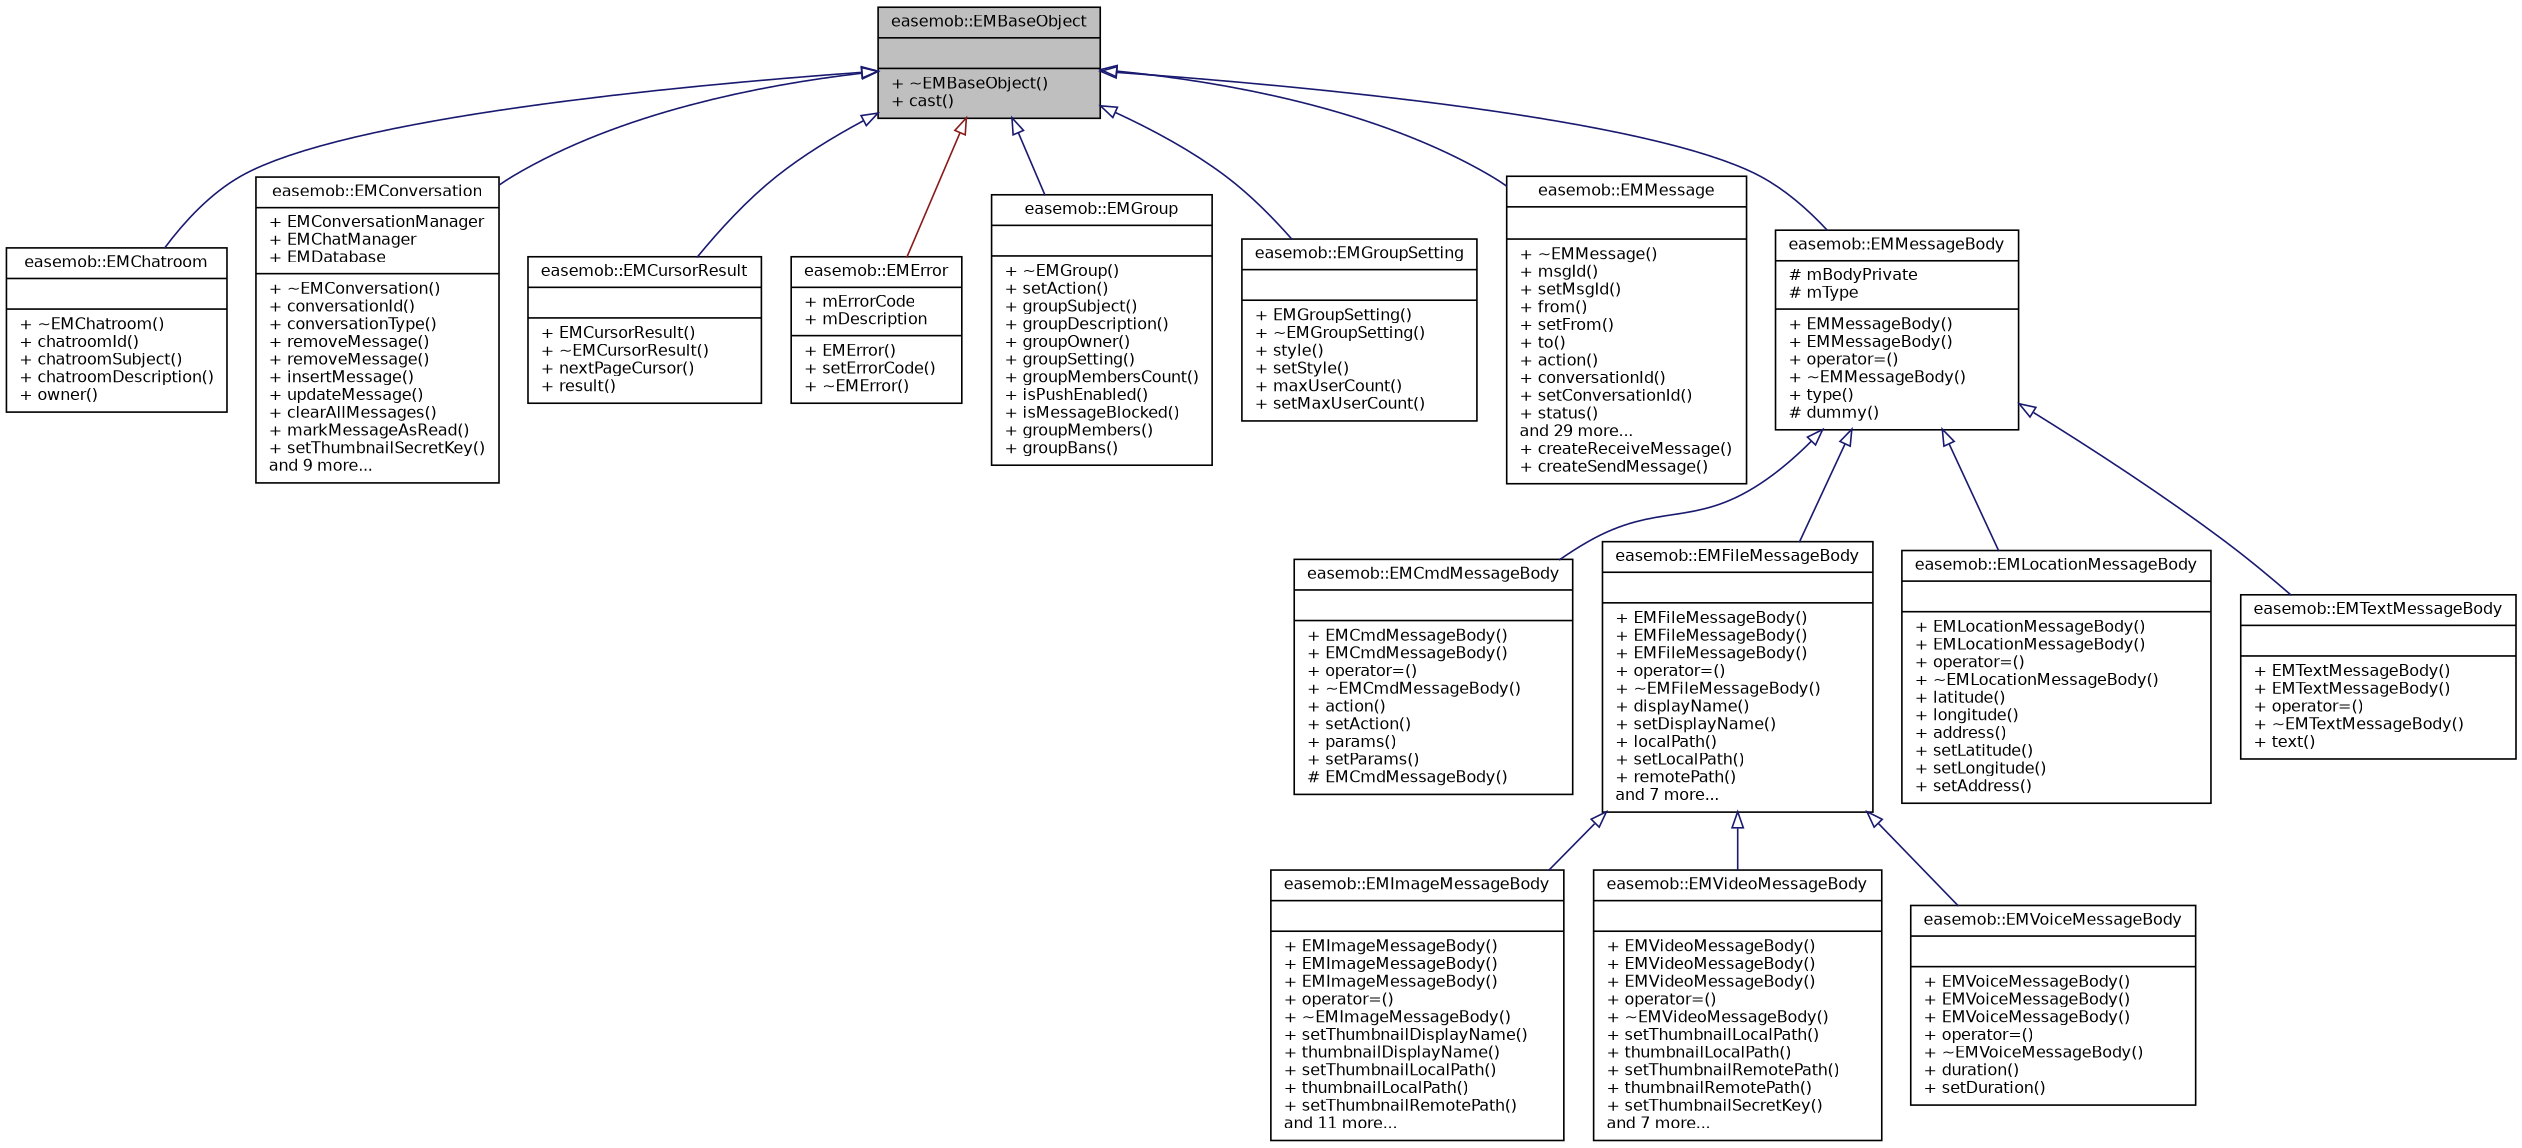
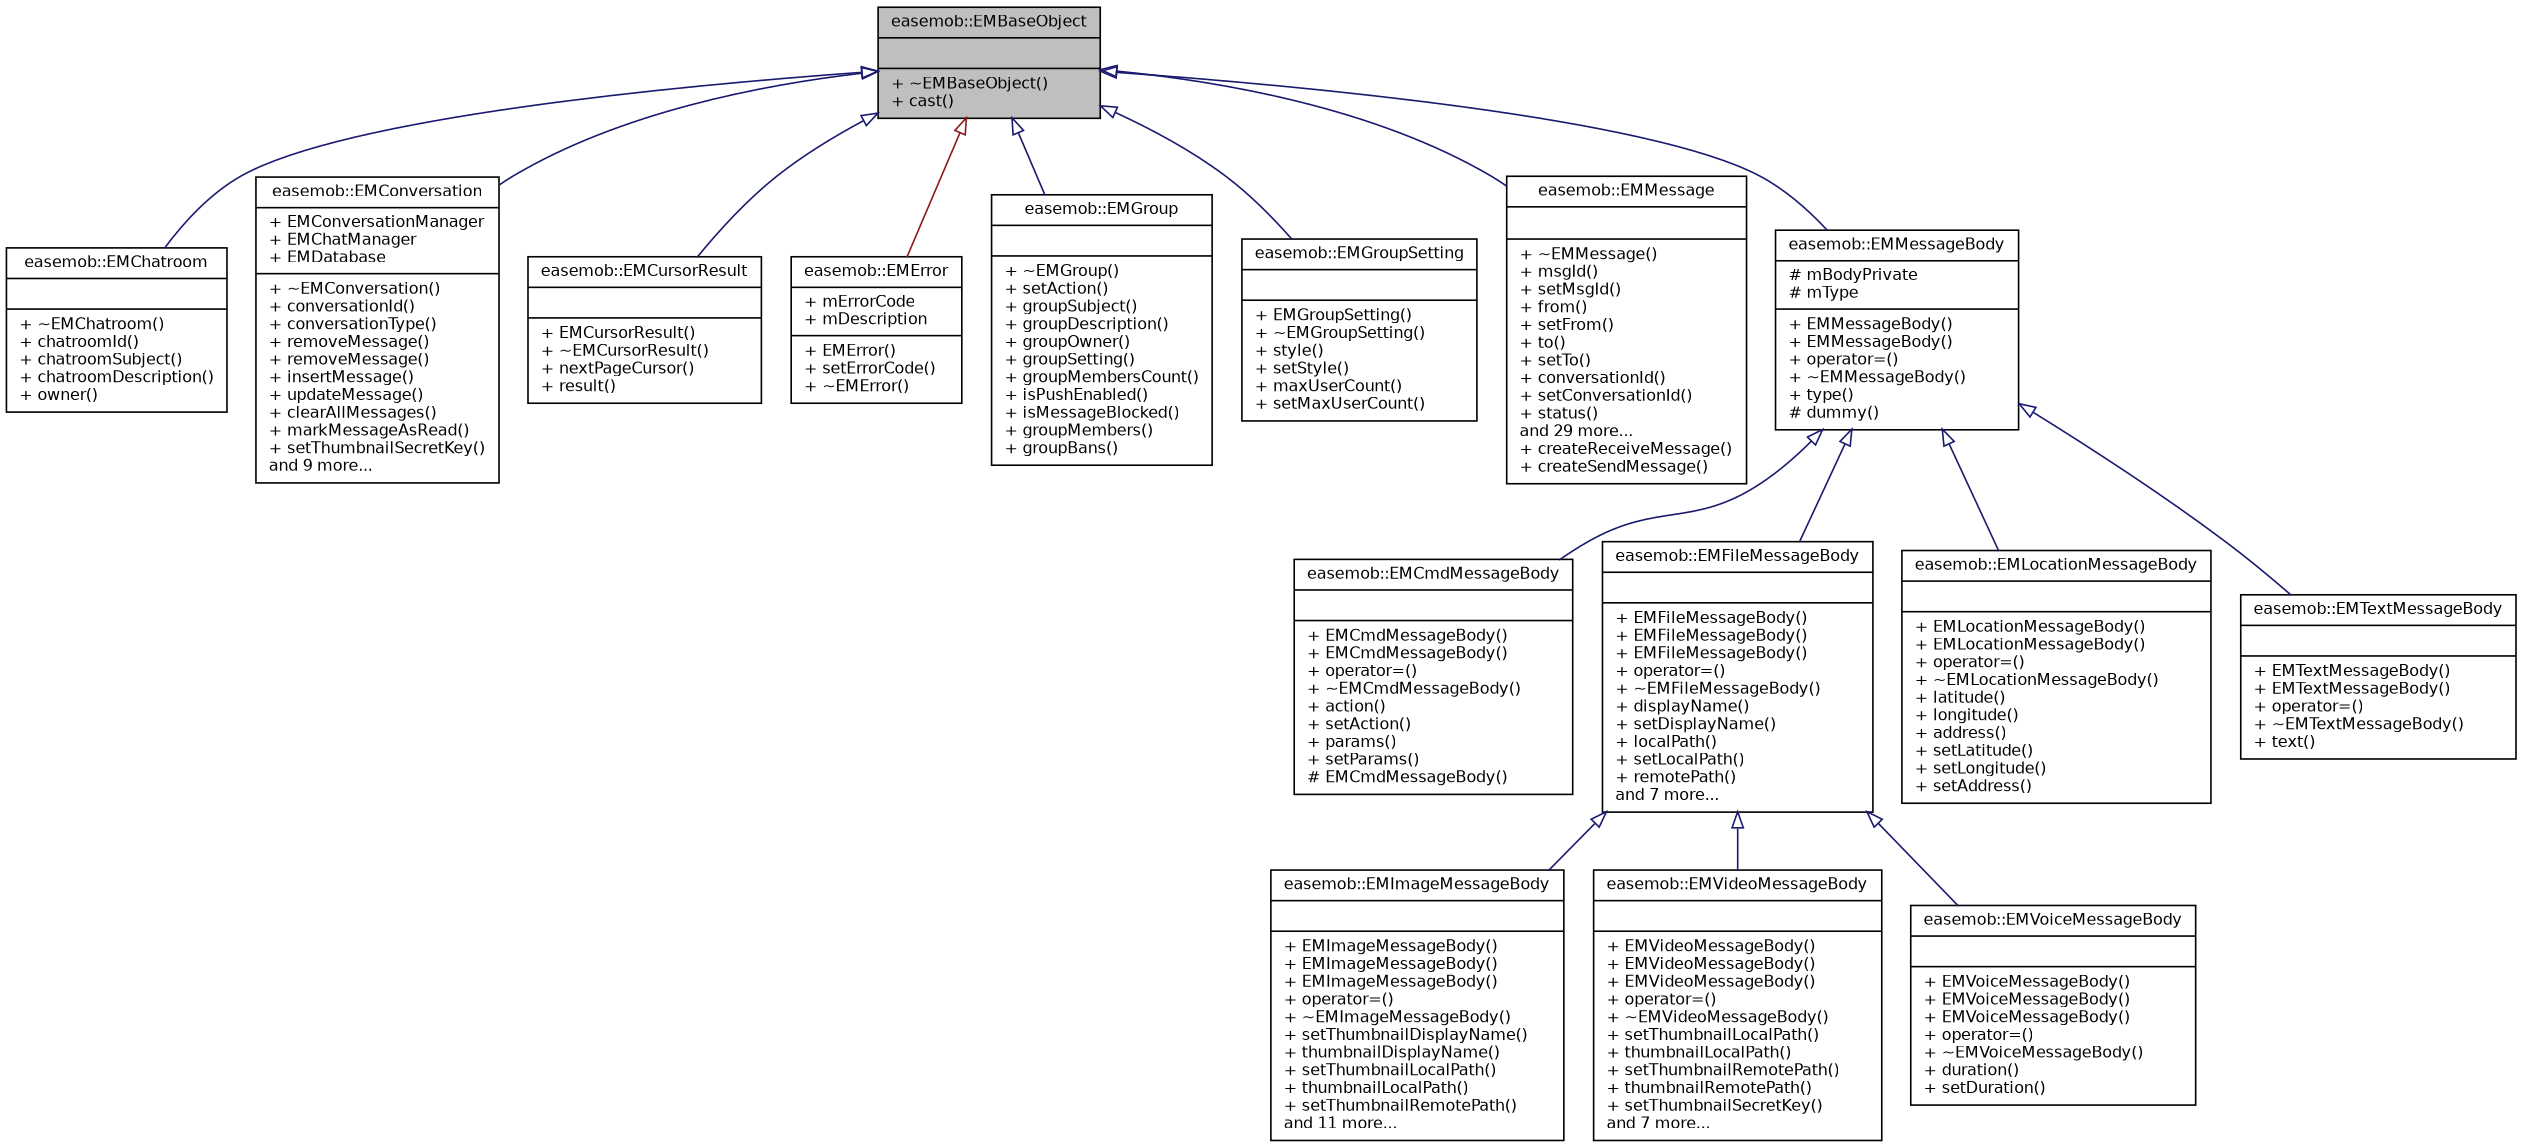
node "easemob::EMMessage": text "+ action()" -> "+ setTo()"
